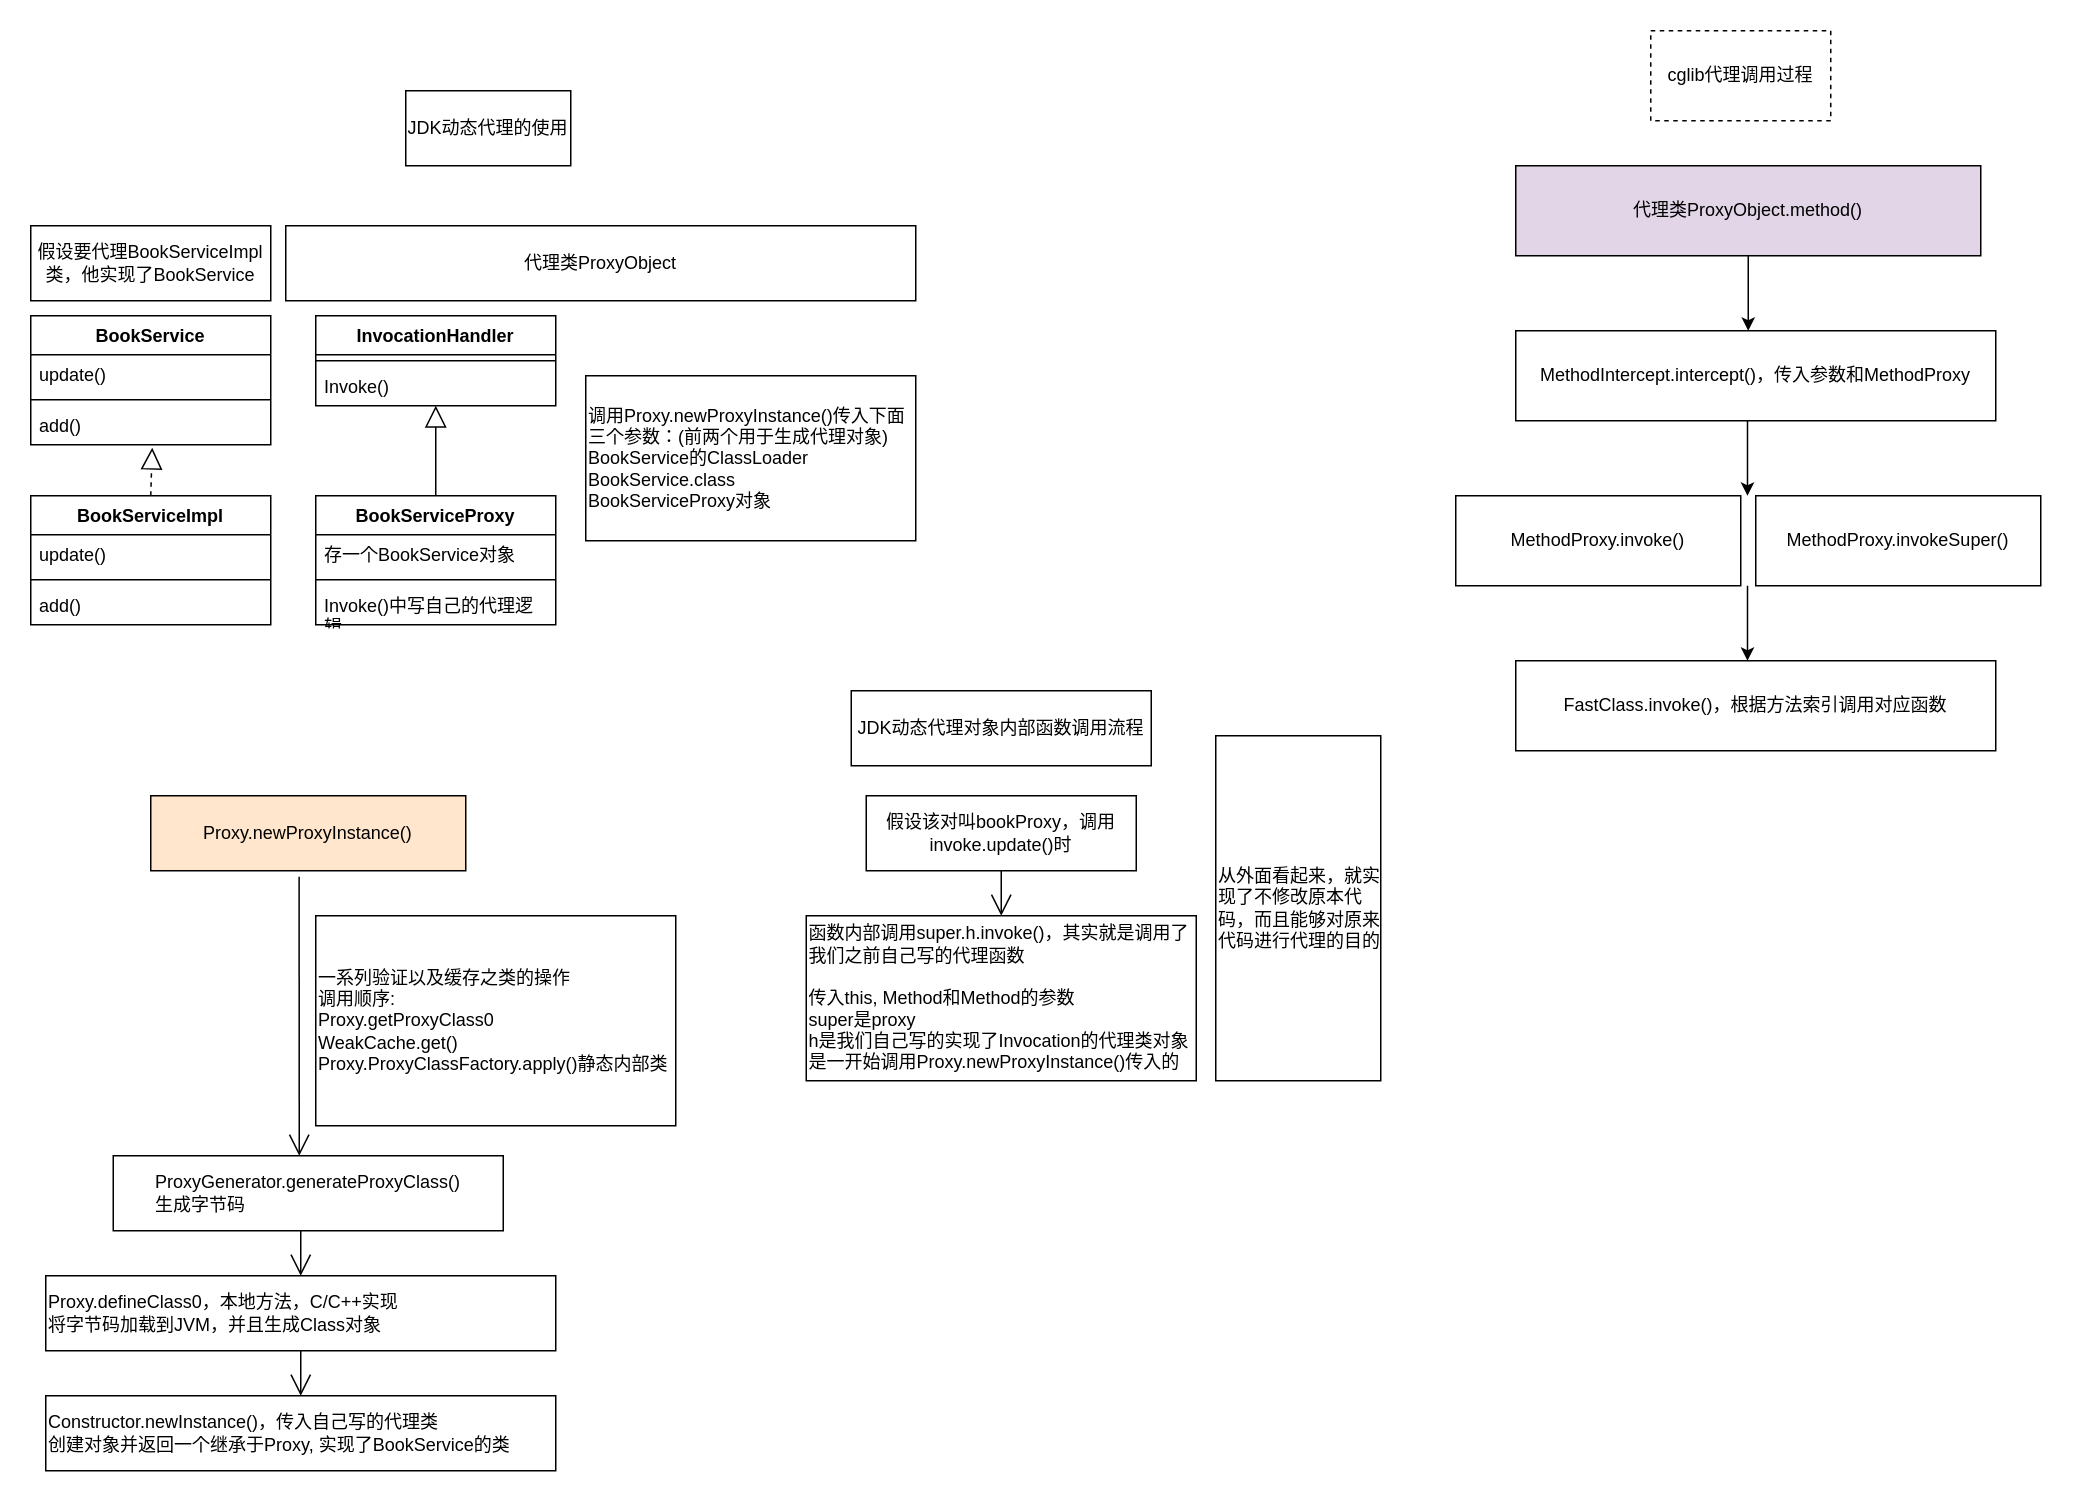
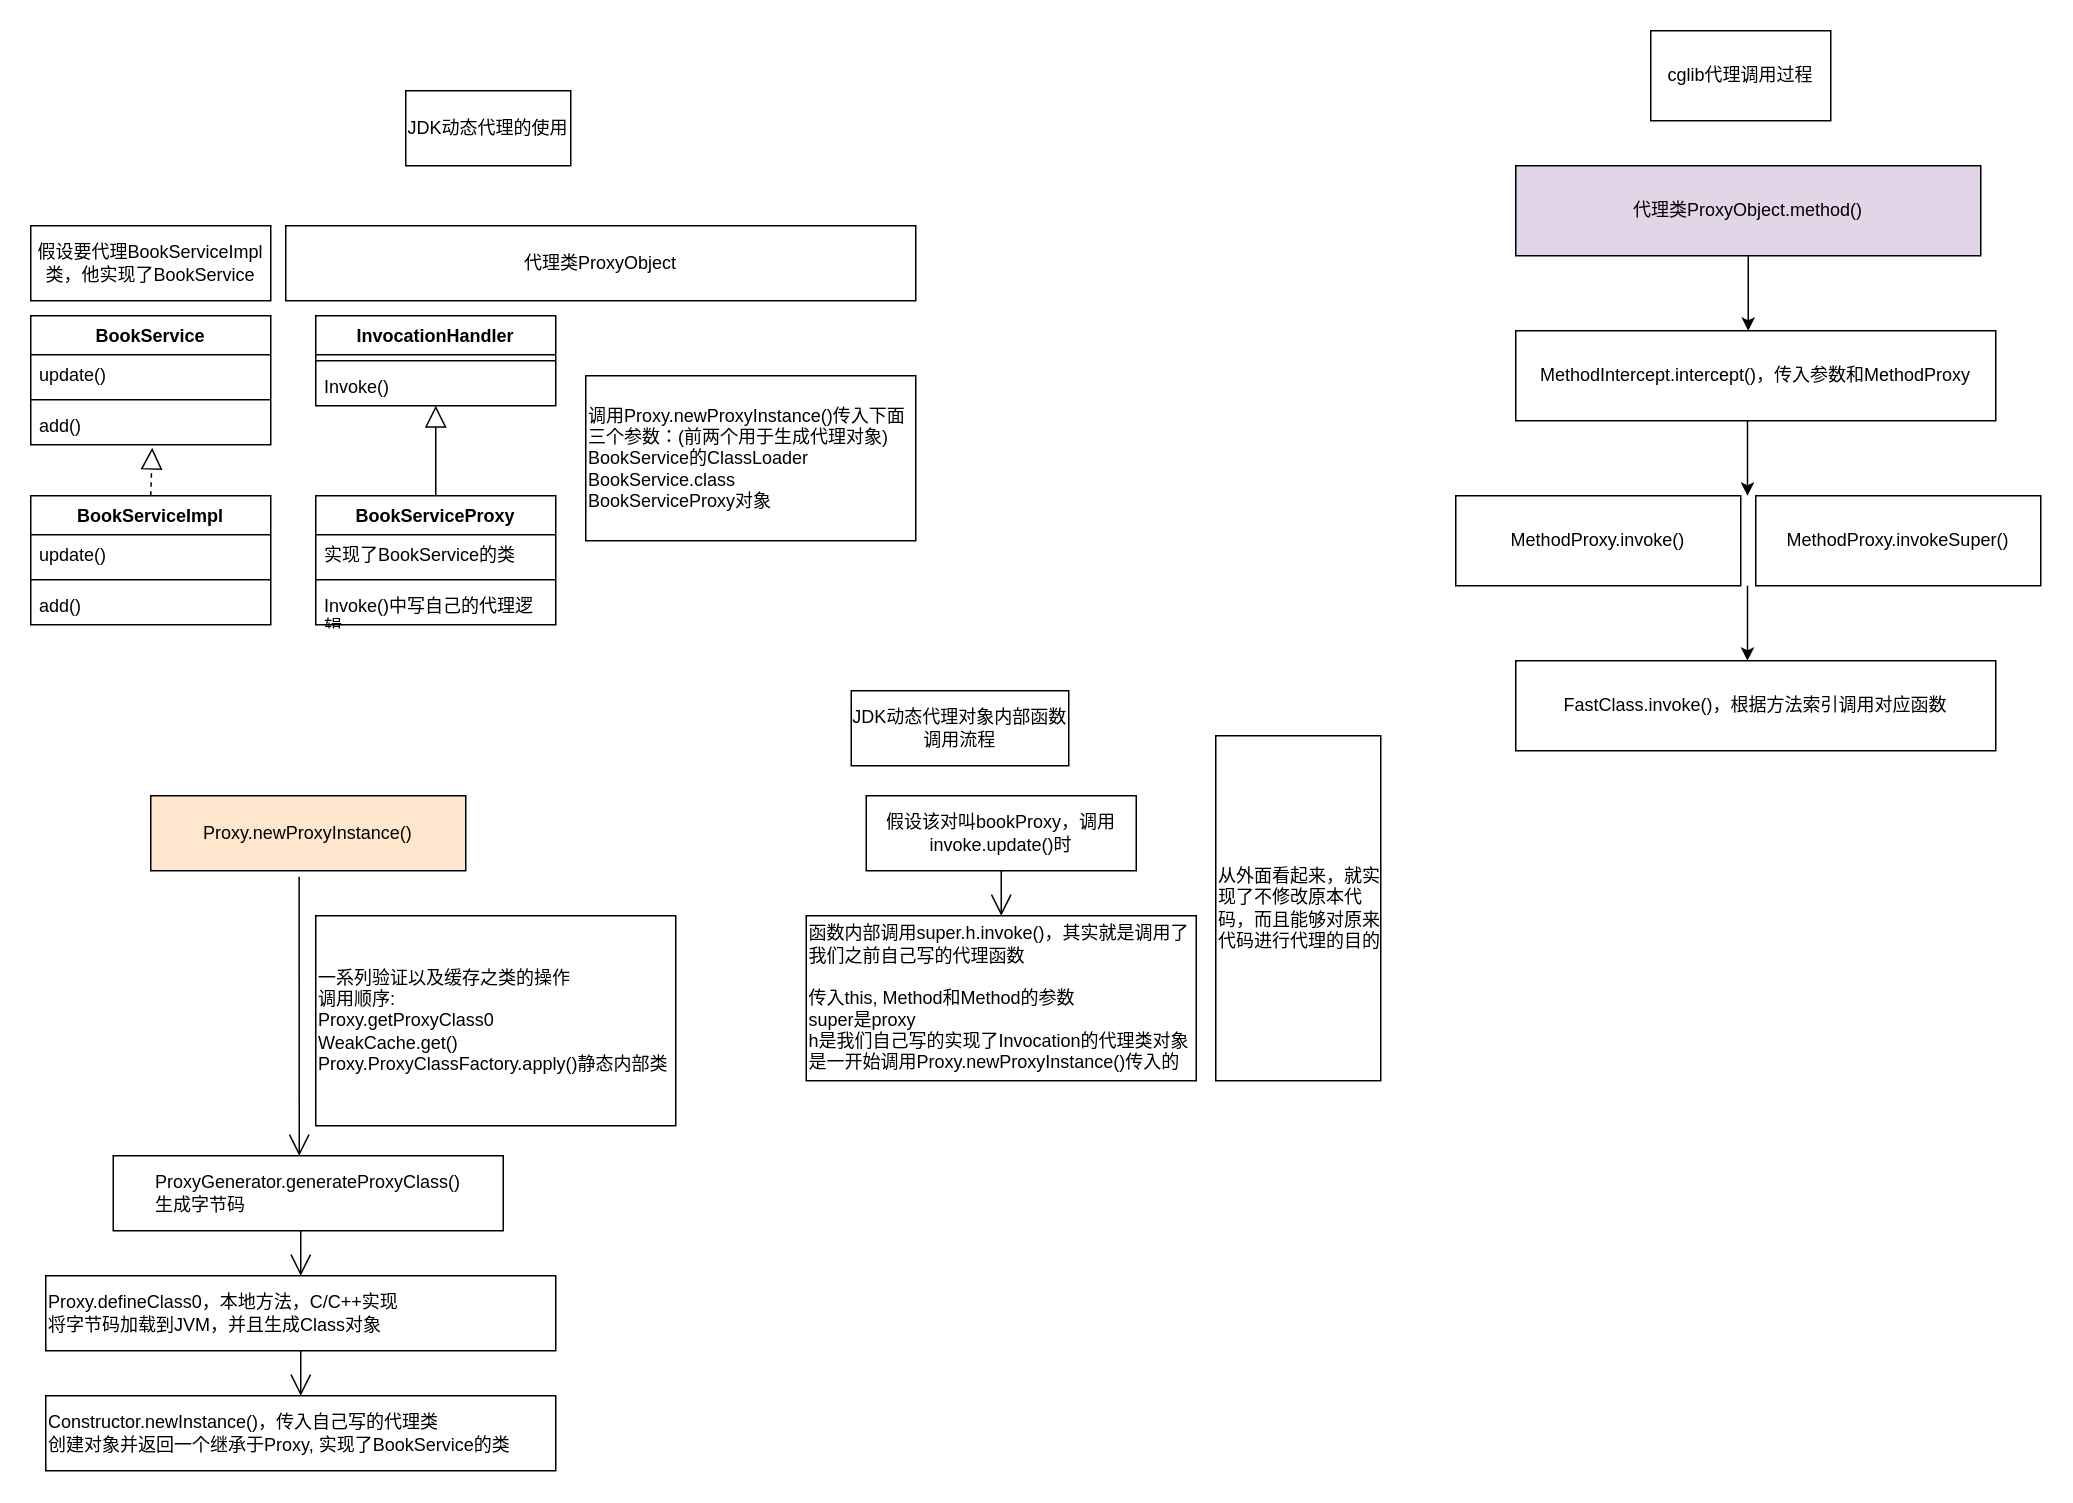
node "cglib代理调用过程": style dashed -> solid
node "存一个BookService对象": label "存一个BookService对象" -> "实现了BookService的类"
node "JDK动态代理对象内部函数调用流程": size 300x75 -> 218x75
